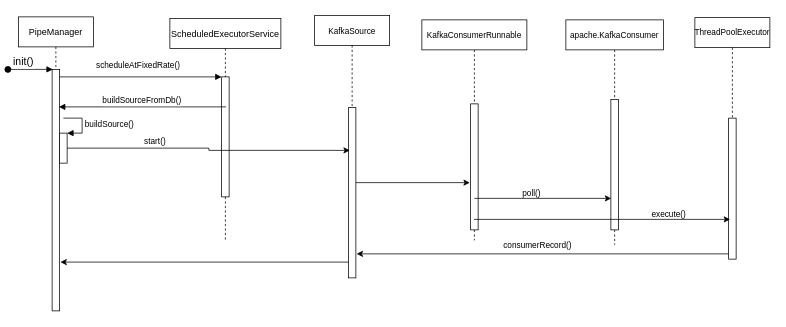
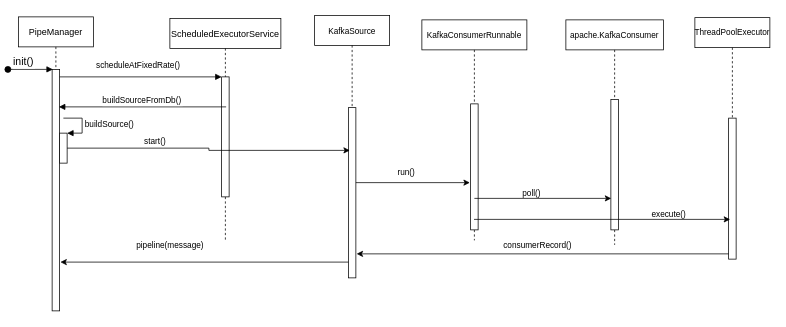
node "run()": added
node "pipeline(message)": added
